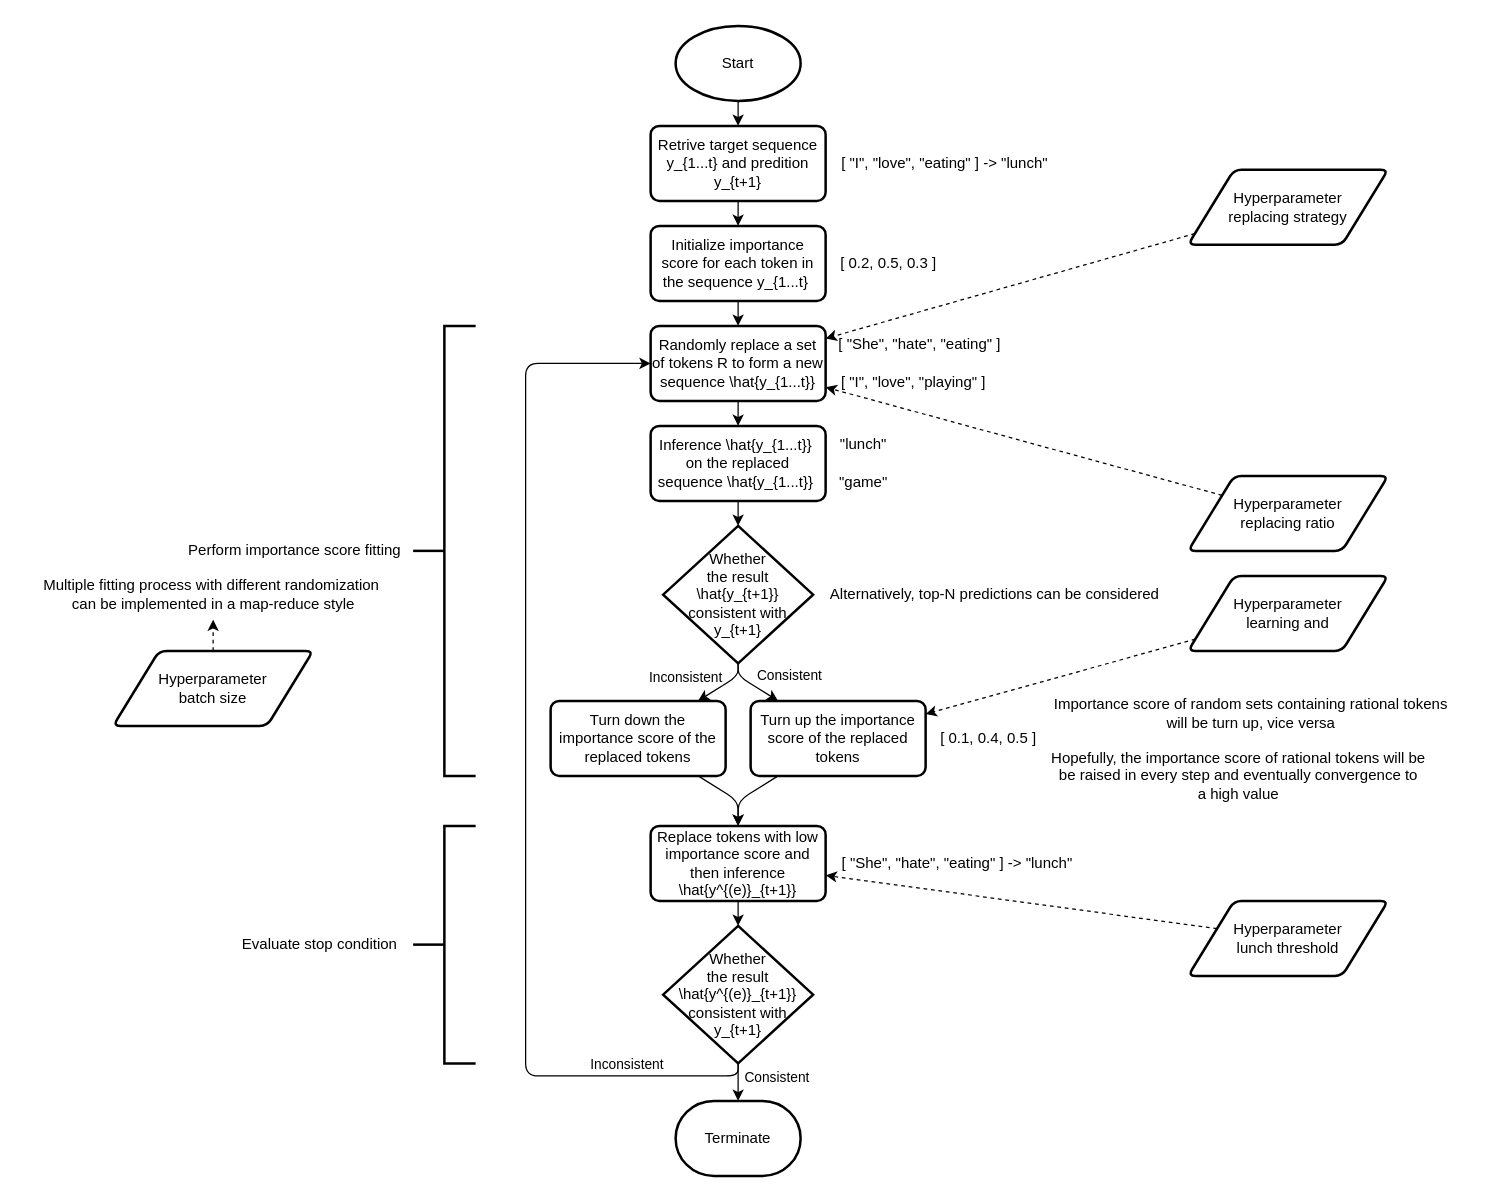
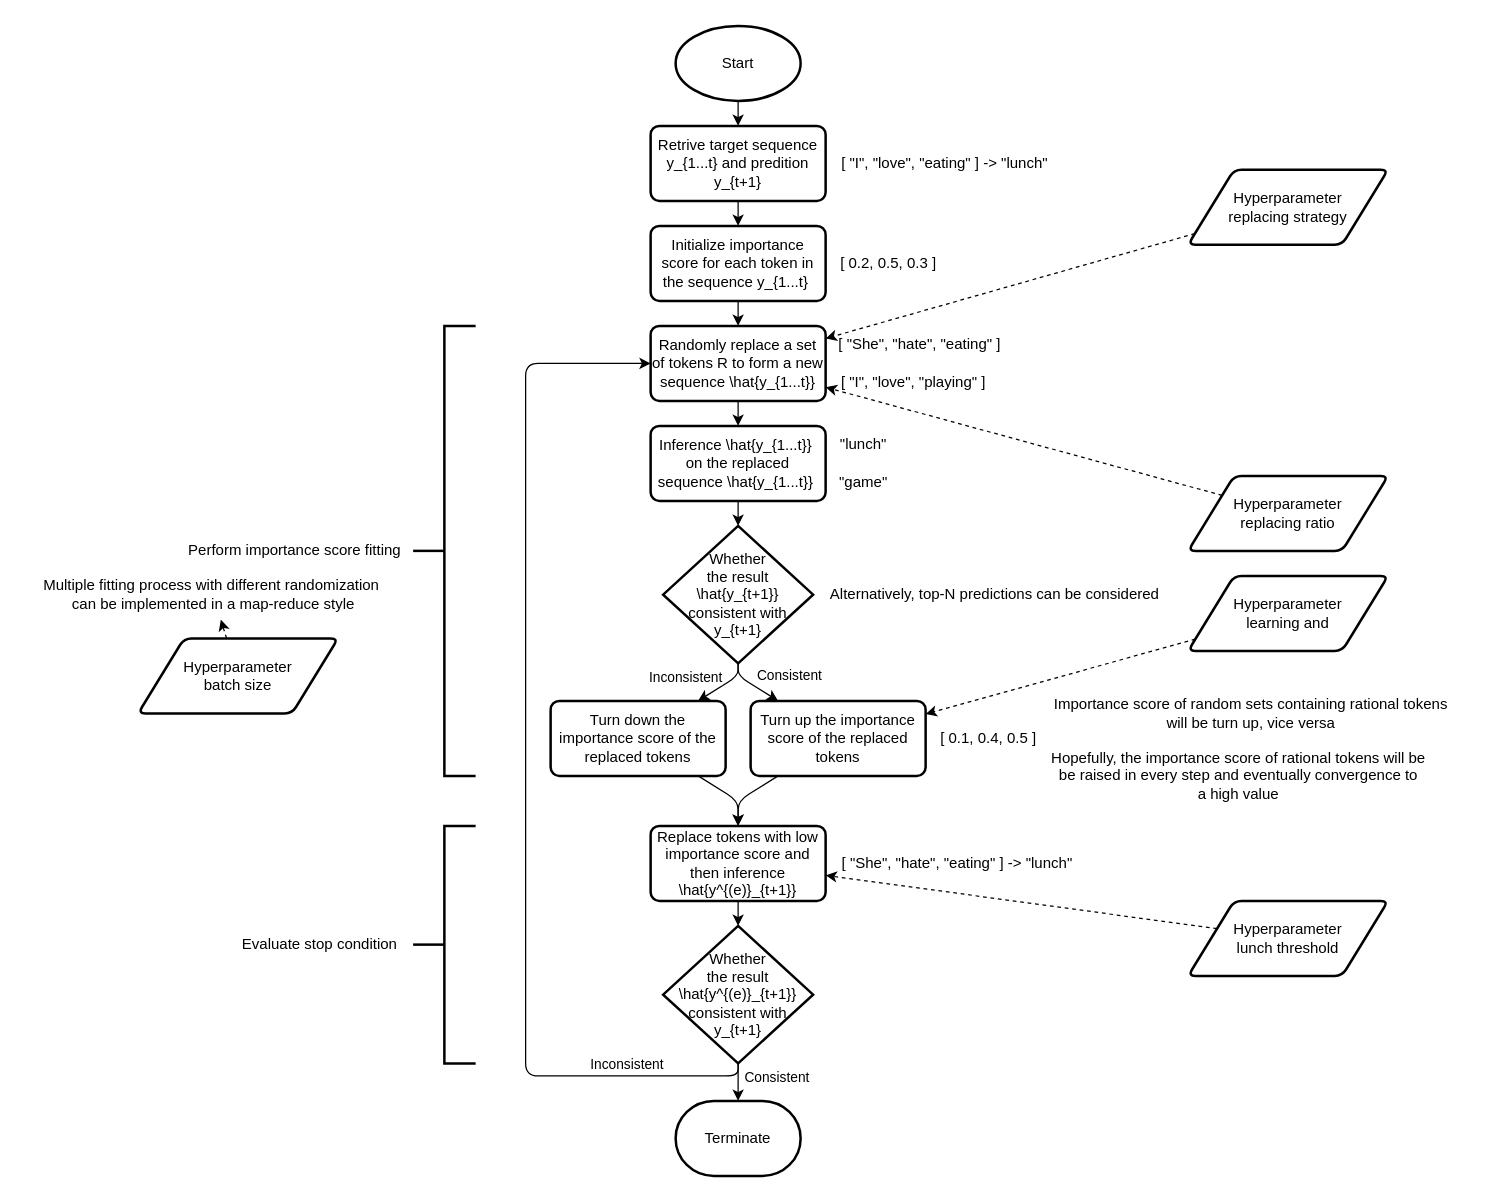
node "Hyperparameter batch size": moved (213, 688) -> (238, 676)
